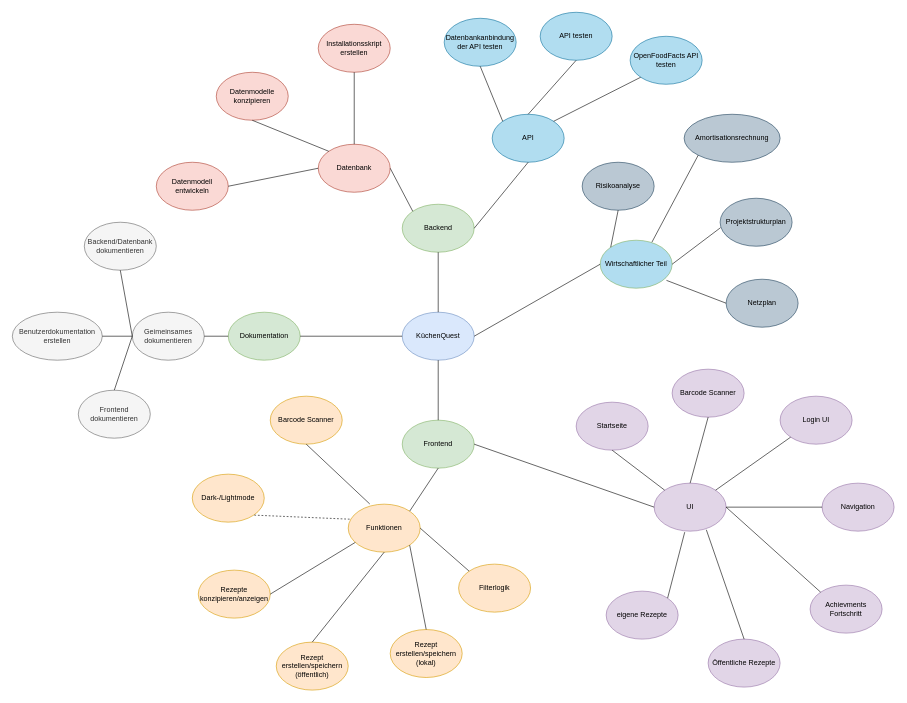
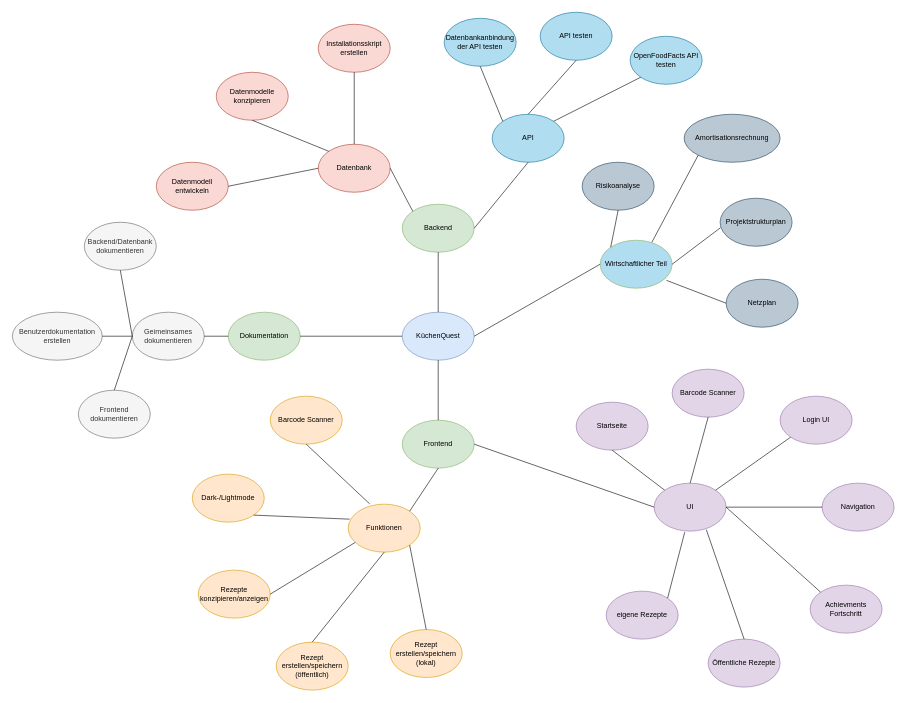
edge "Dark-/Lightmode" -- "Funktionen": style dashed -> solid
edge "Funktionen" -- "Filterlogik": removed
node "Filterlogik": removed
